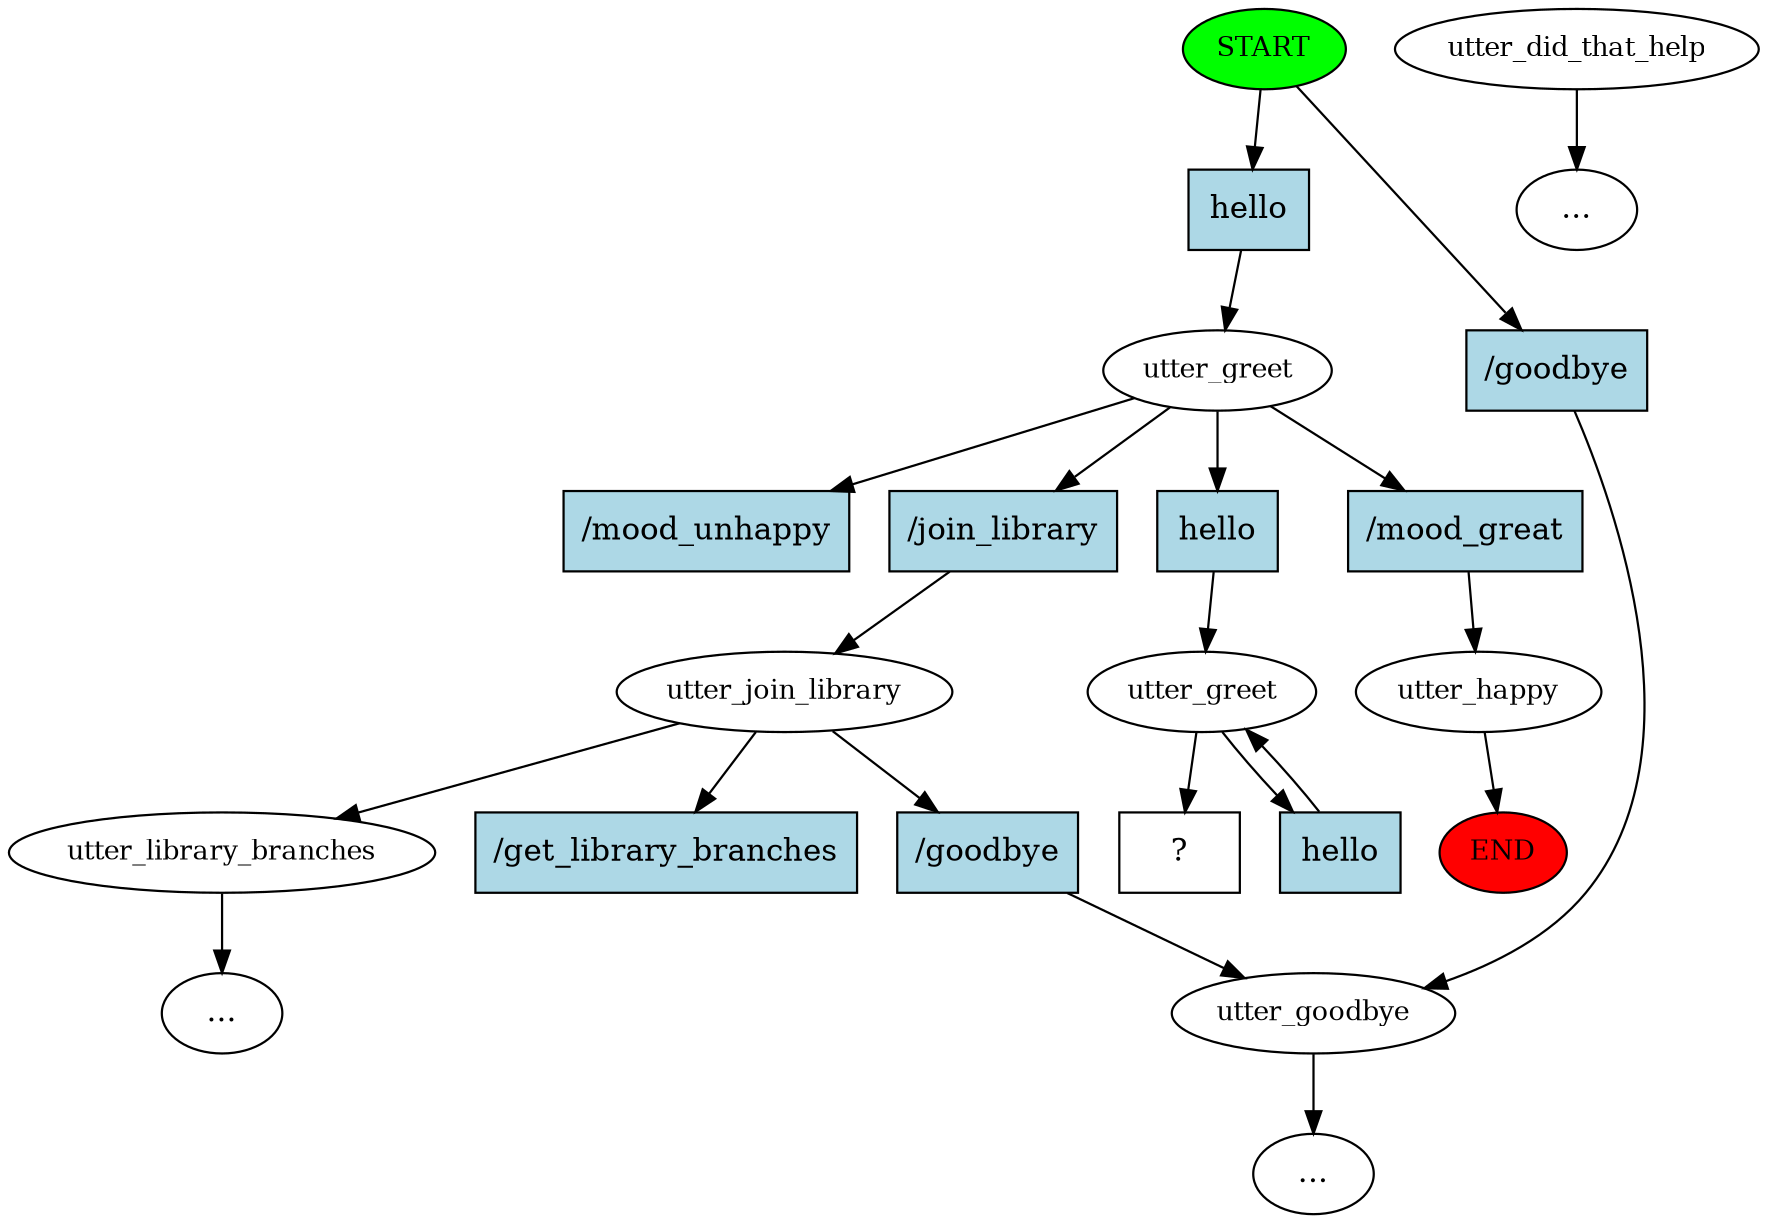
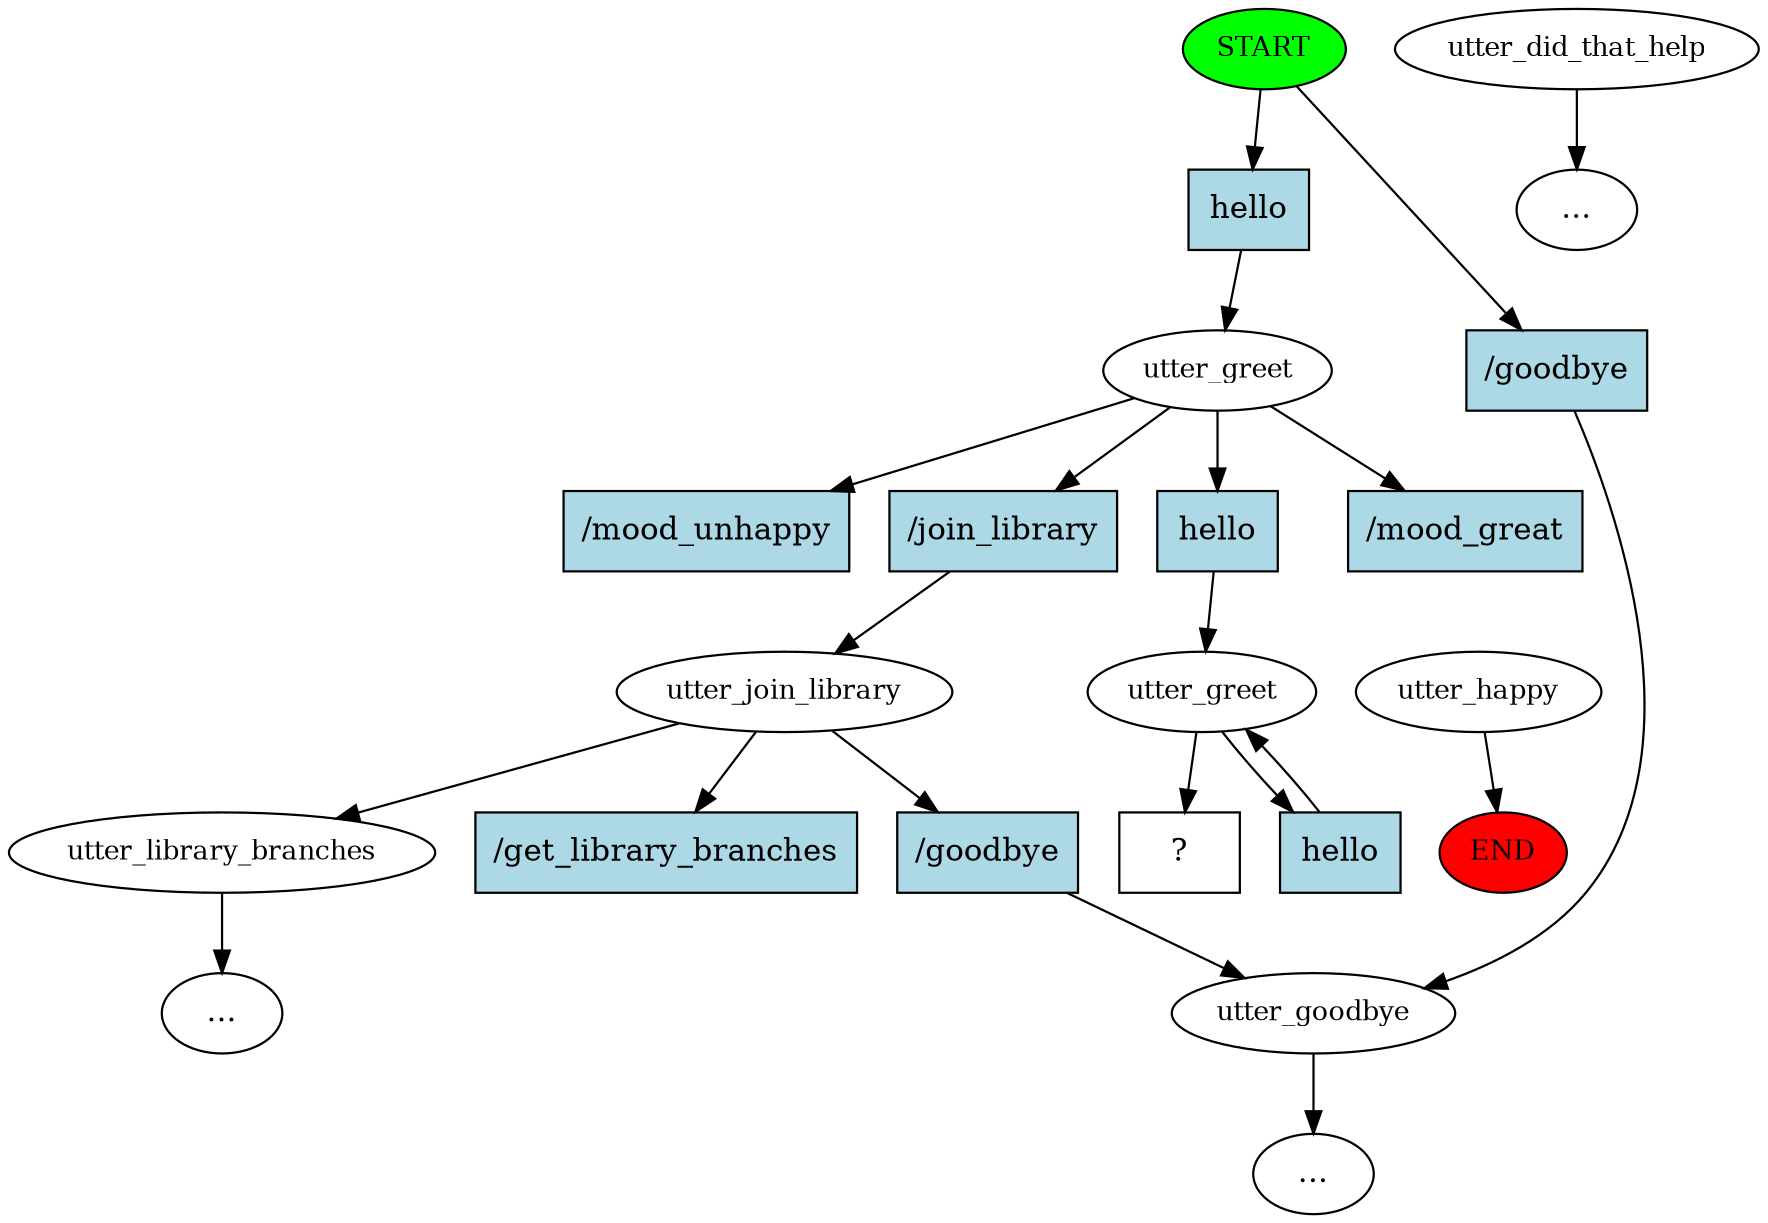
edge "/mood_great" -> "utter_happy": removed
